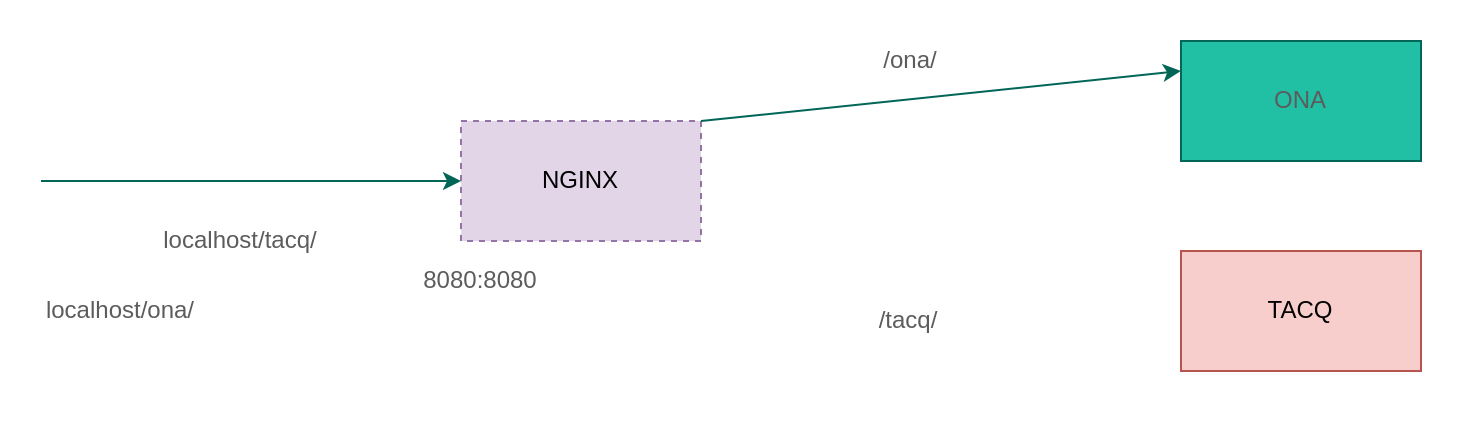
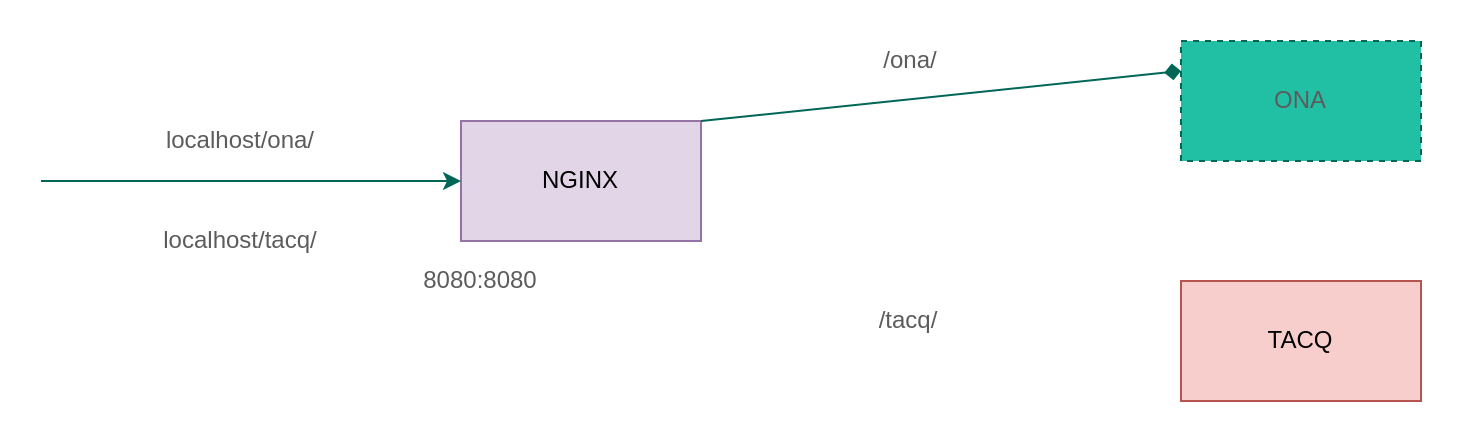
edge "NGINX" -> "ONA": arrowhead classic -> diamond
node "ONA": style solid -> dashed
node "NGINX": style dashed -> solid
node "localhost/ona/": moved (121, 311) -> (241, 141)
node "TACQ": moved (1301, 311) -> (1301, 341)
